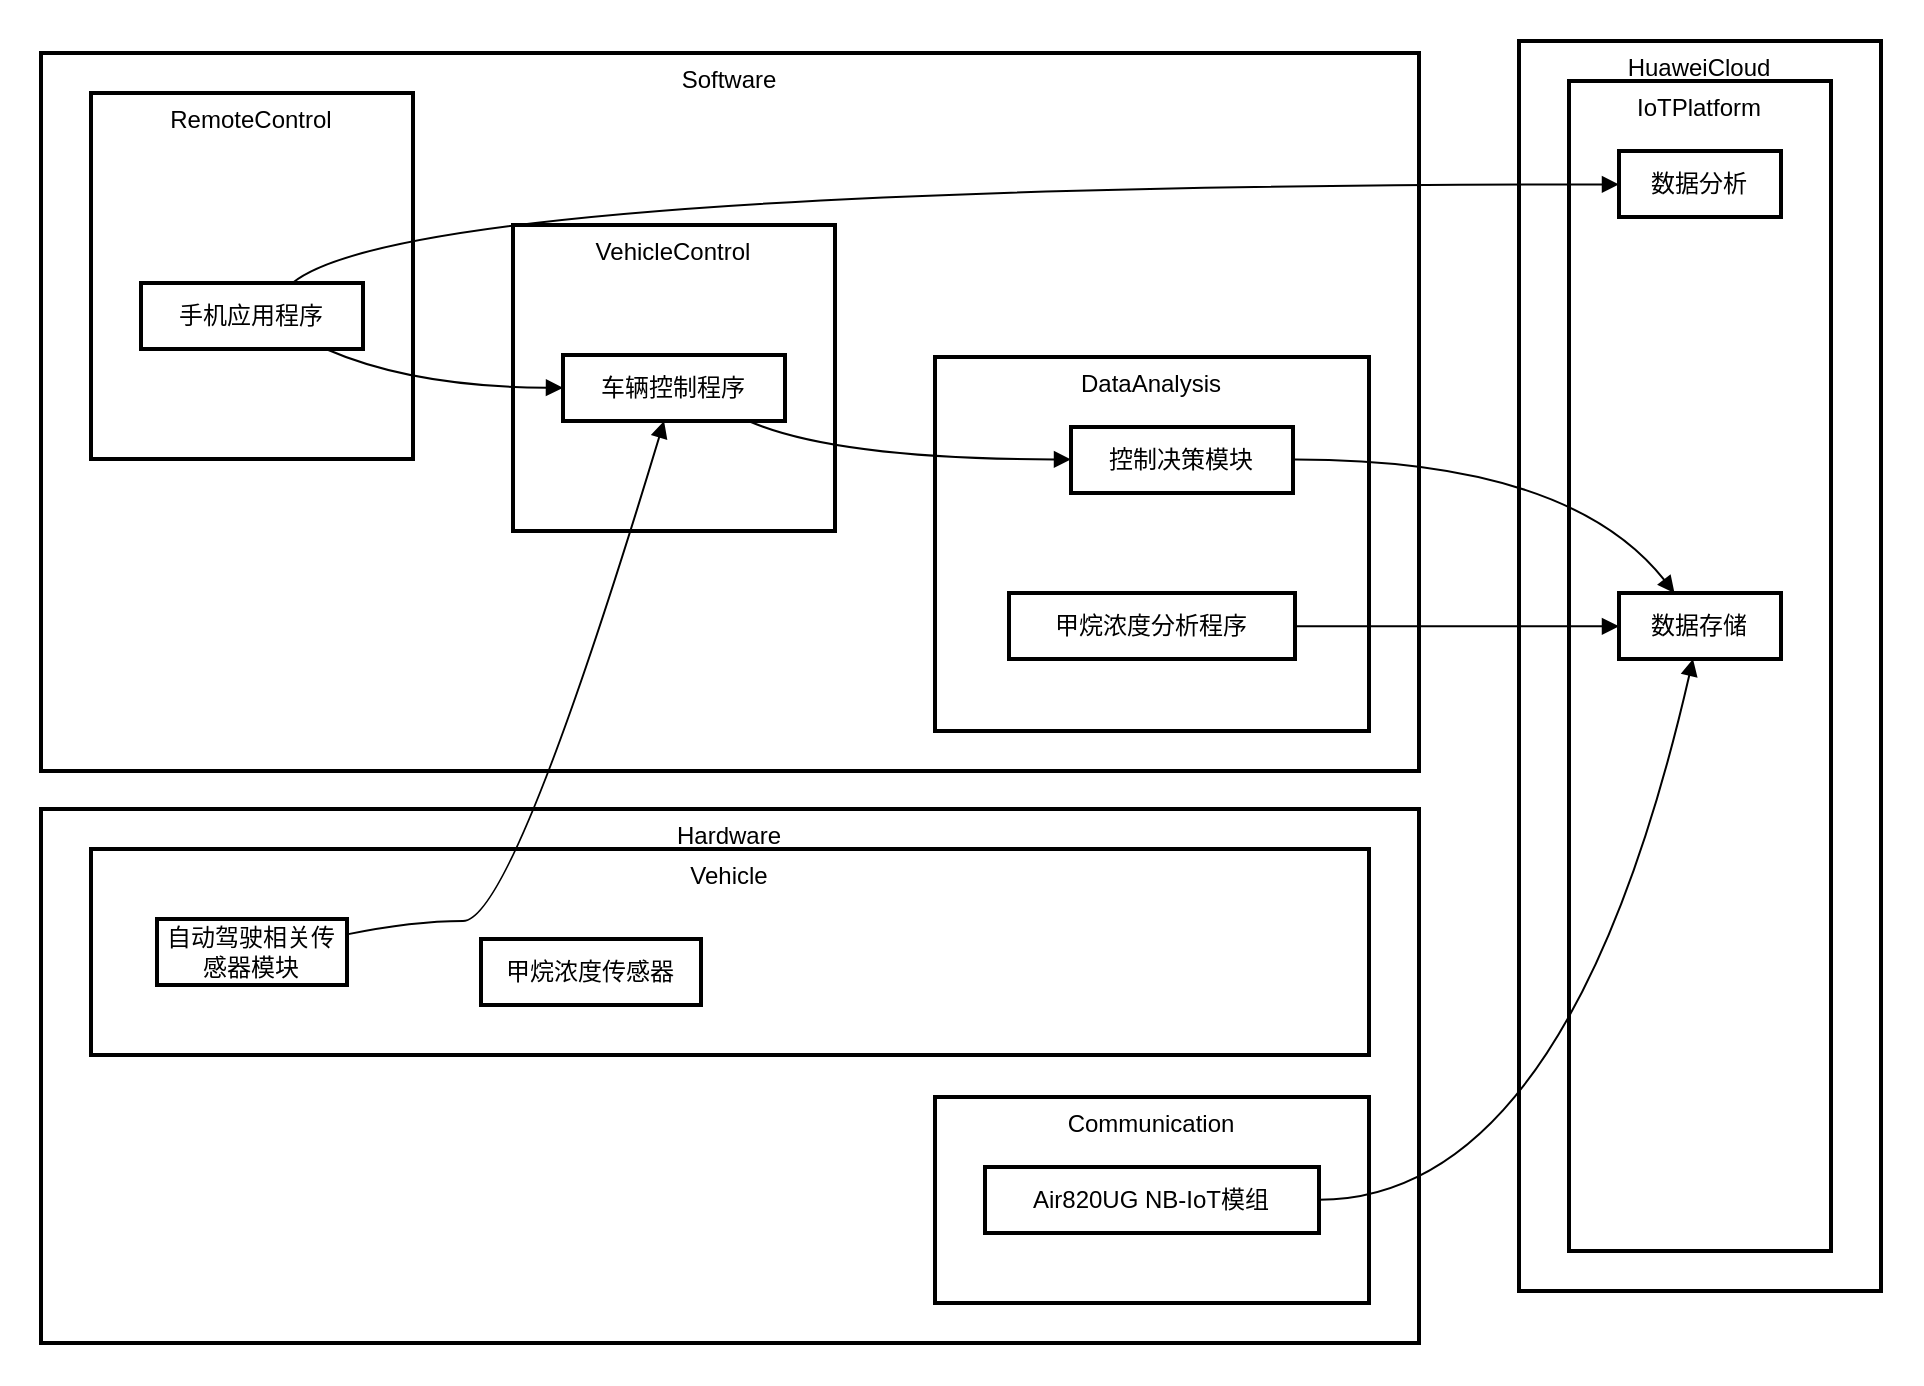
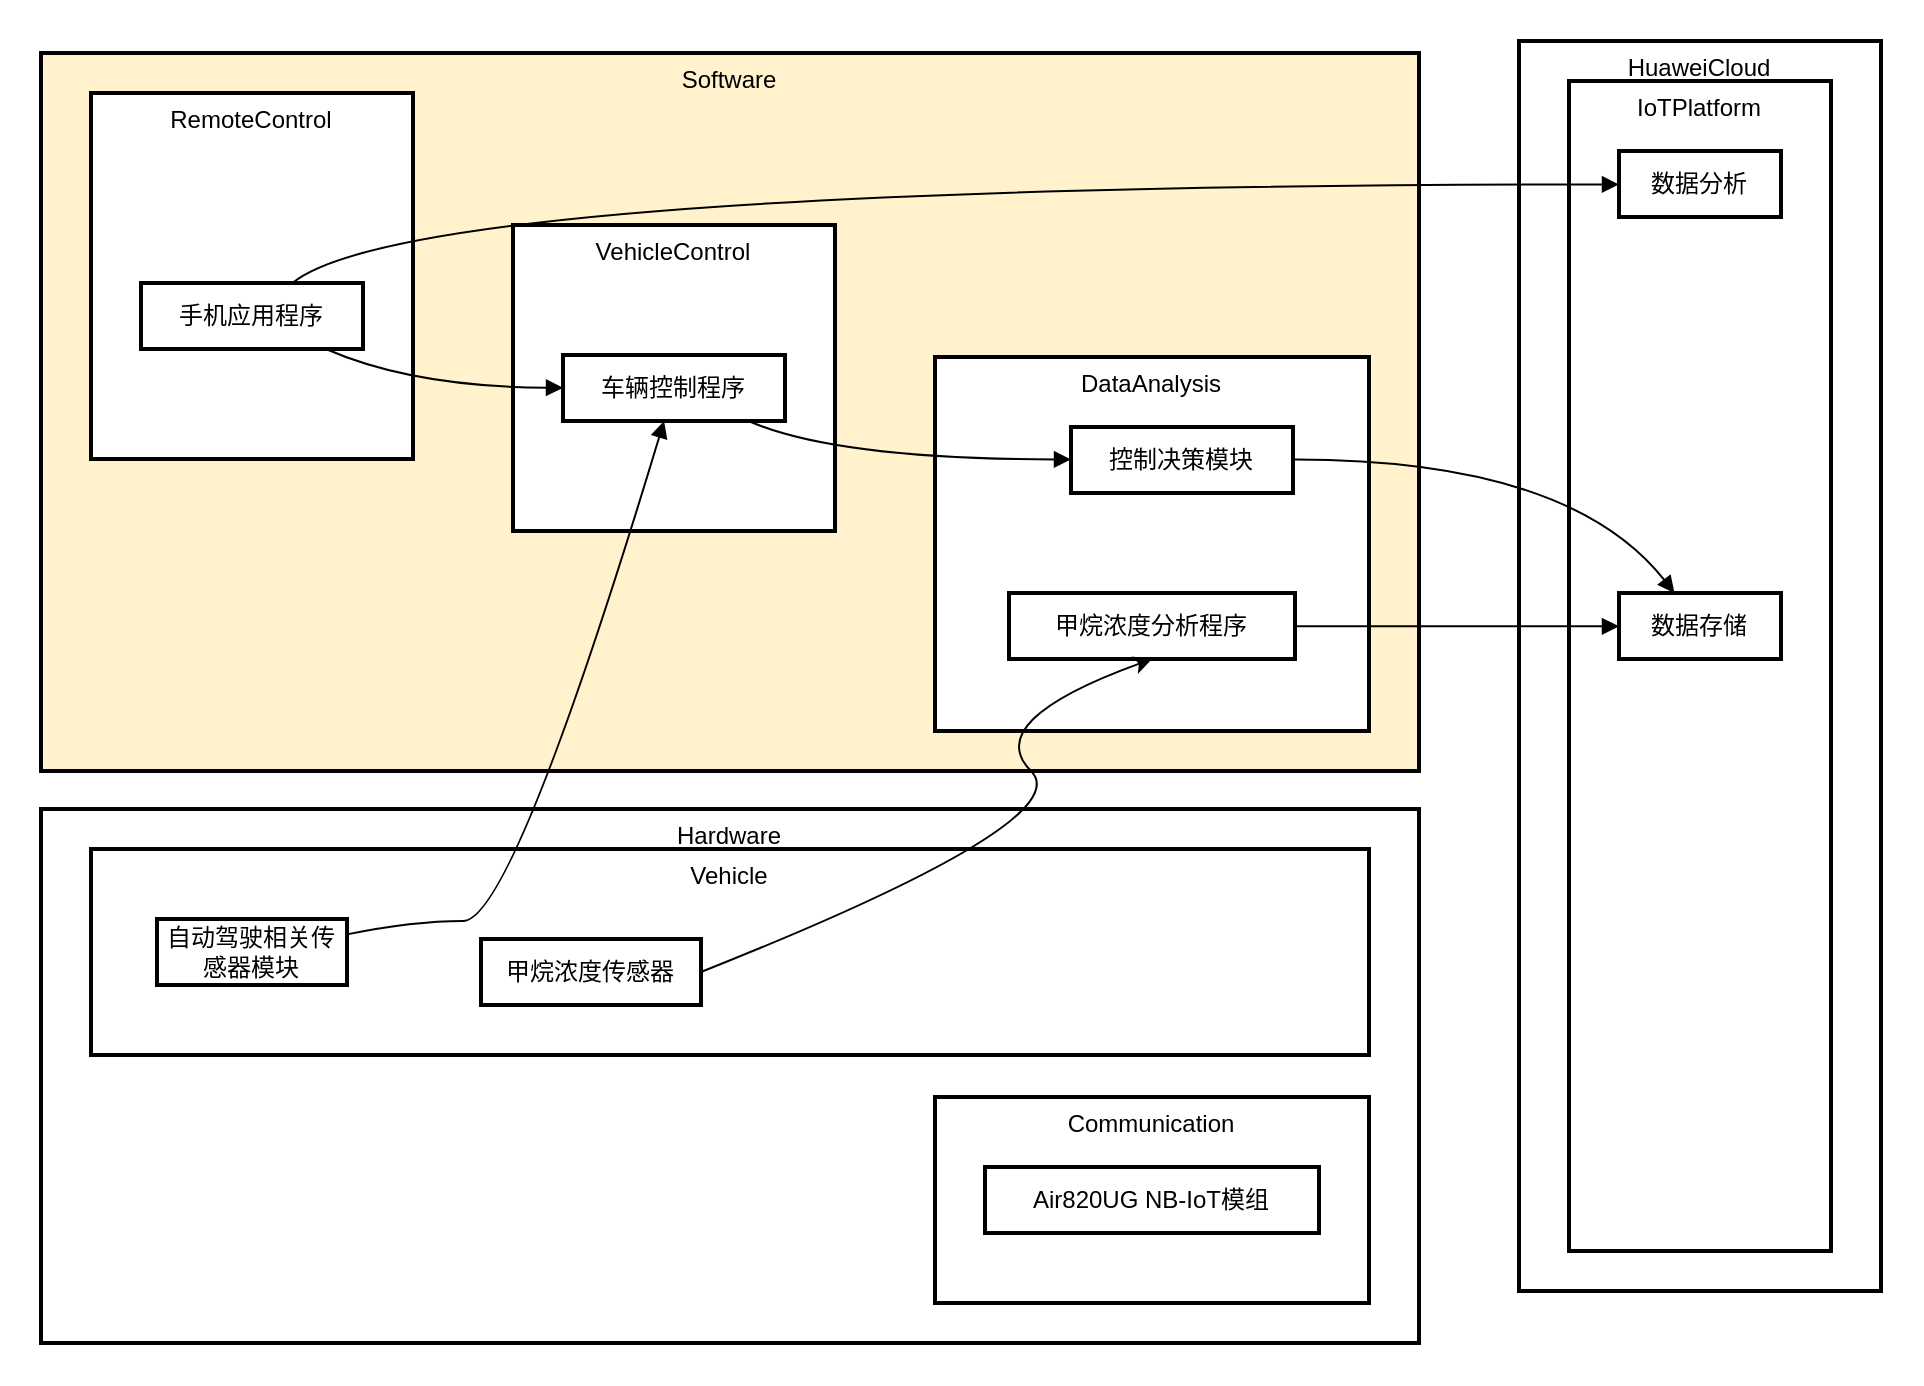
node "Software": fillcolor #ffffff -> #fff2cc
edge "甲烷浓度传感器" -> "甲烷浓度分析程序": added
edge "Air820UG NB-IoT模组" -> "数据存储": removed
